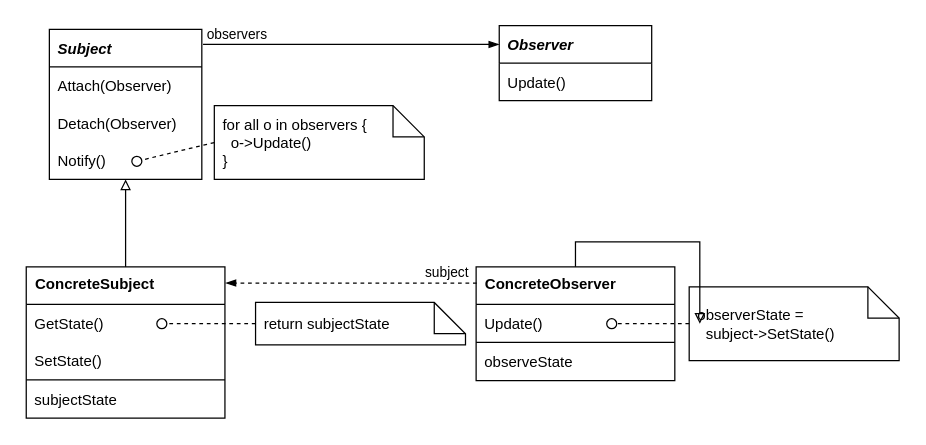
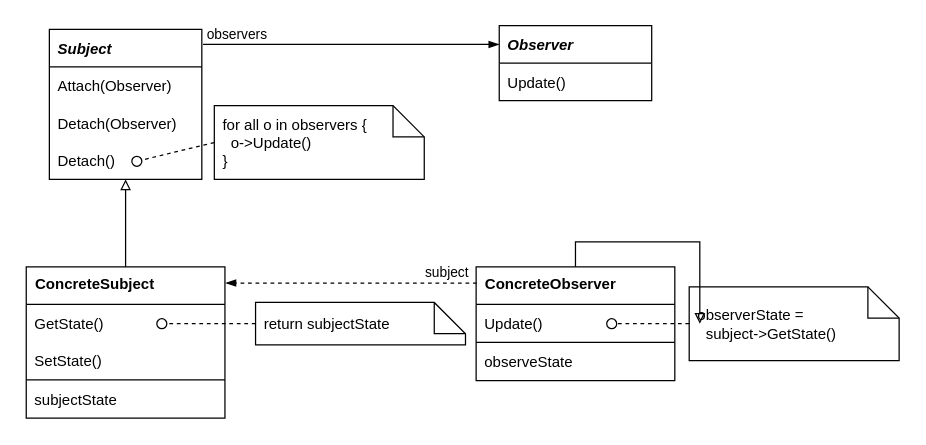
node "Notify()": label "Notify()" -> "Detach()"
node "observerState = subject->SetState()": label "observerState = subject->SetState()" -> "observerState = subject->GetState()"
